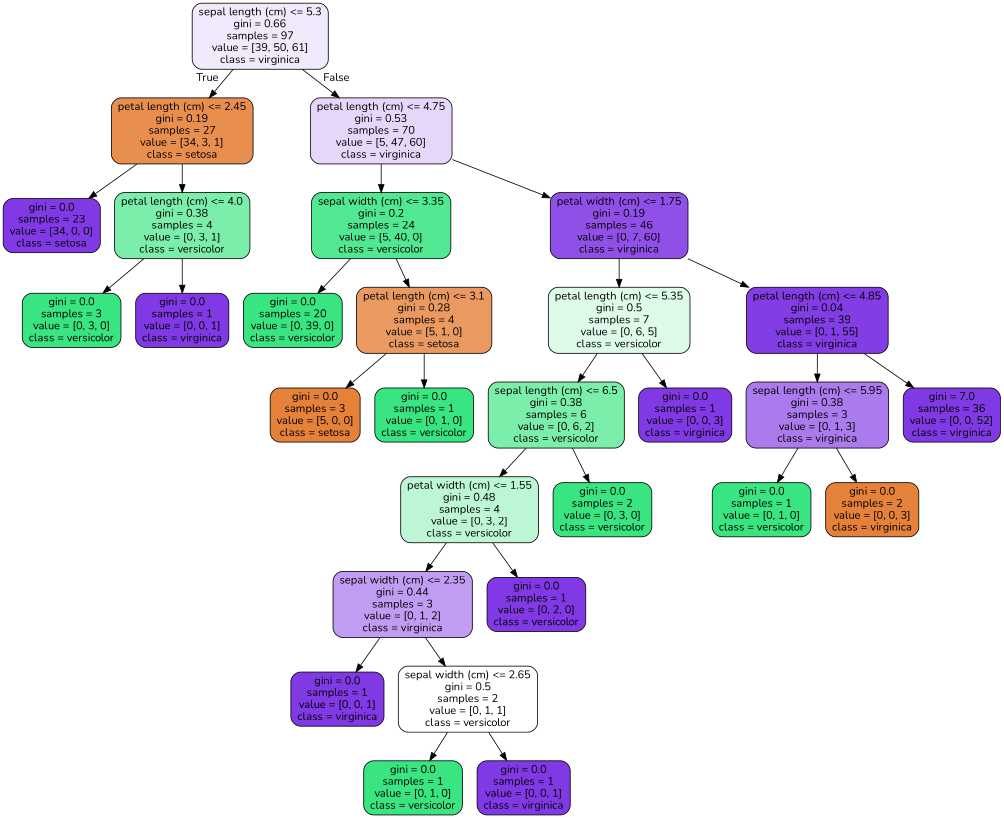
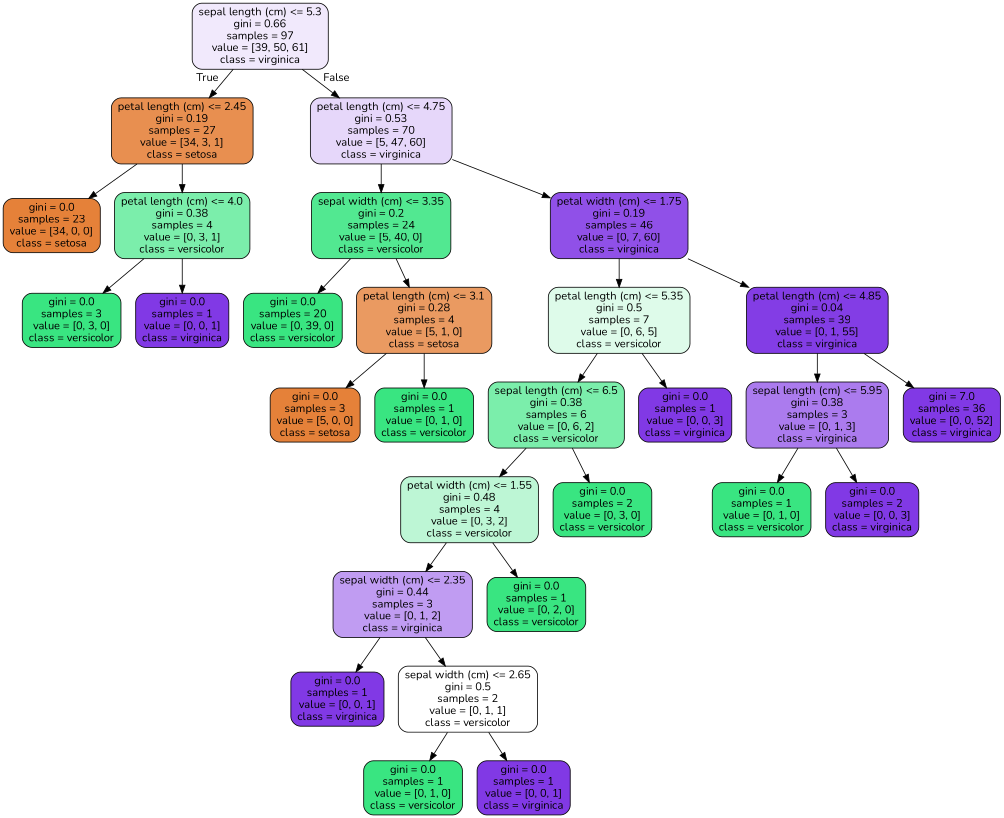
node "gini = 0.0 samples = 23 value = [34, 0, 0] class = setosa": fillcolor #8139e5 -> #e58139
node "gini = 0.0 samples = 2 value = [0, 0, 3] class = virginica": fillcolor #e58139 -> #8139e5
node "gini = 0.0 samples = 1 value = [0, 2, 0] class = versicolor": fillcolor #8139e5 -> #39e581
